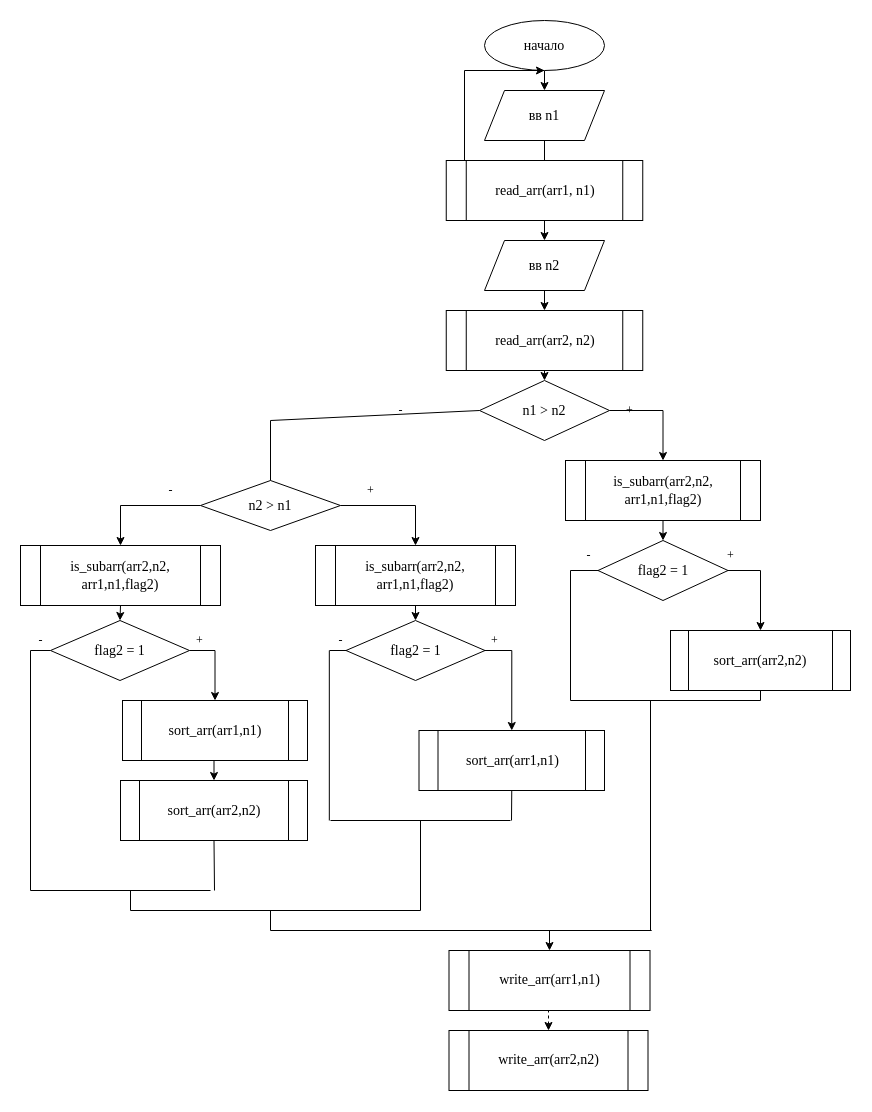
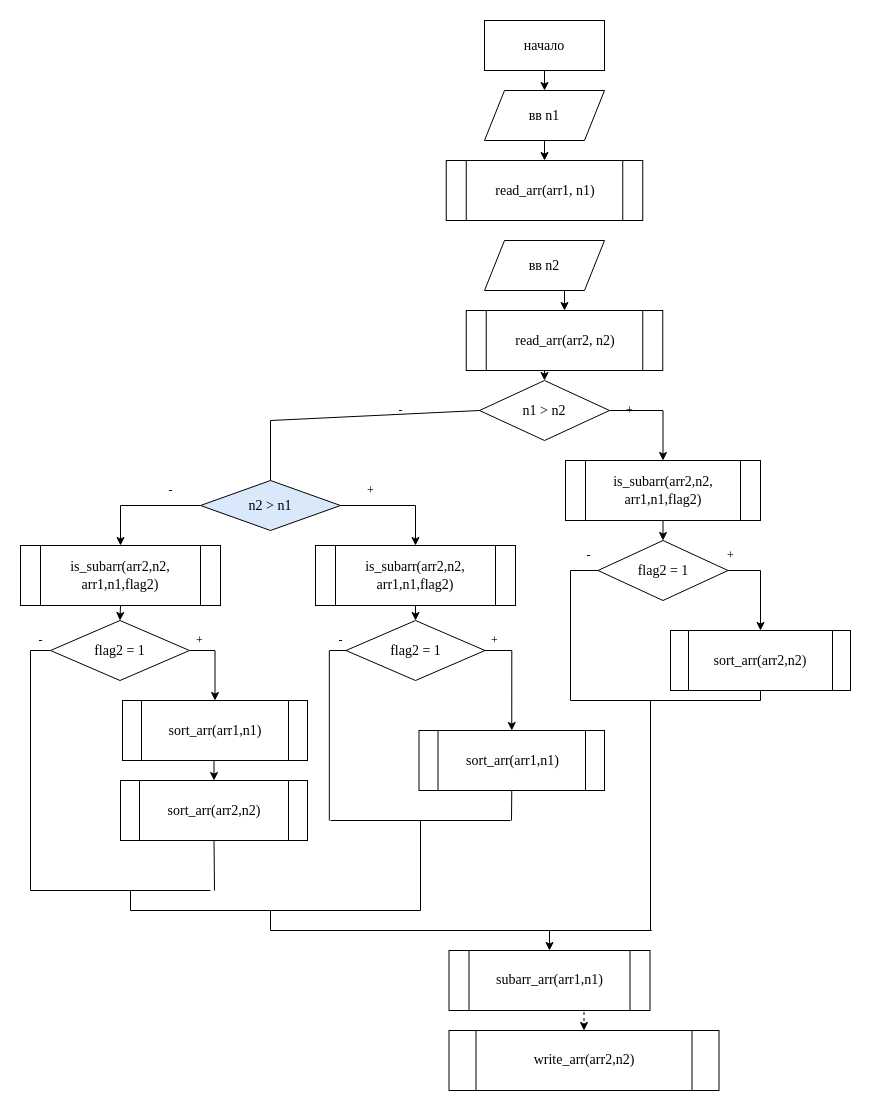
node "начало": shape ellipse -> rectangle
edge "вв n1" -> "начало": now "вв n1" -> "read_arr(arr1, n1)"
edge "read_arr(arr1, n1)" -> "вв n2": removed
node "read_arr(arr2, n2)": moved (545, 341) -> (565, 341)
node "n2 > n1": fillcolor #ffffff -> #dae8fc
node "write_arr(arr1,n1)": label "write_arr(arr1,n1)" -> "subarr_arr(arr1,n1)"
node "write_arr(arr2,n2)": size 199x60 -> 270x60
